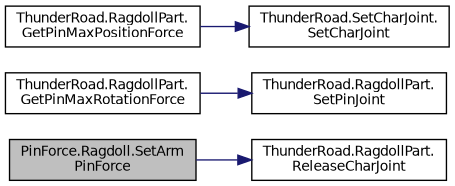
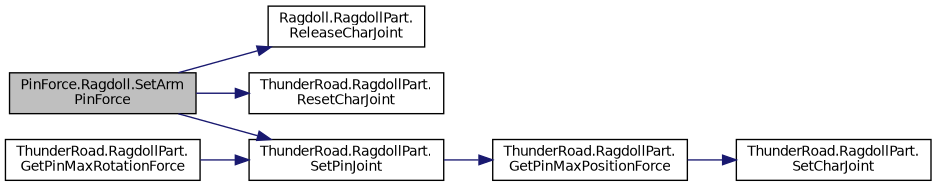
node "ThunderRoad.SetCharJoint. SetCharJoint": label "ThunderRoad.SetCharJoint. SetCharJoint" -> "ThunderRoad.RagdollPart. SetCharJoint"
node "ThunderRoad.RagdollPart. ResetCharJoint": added
edge "PinForce.Ragdoll.SetArm PinForce" -> "ThunderRoad.RagdollPart. SetPinJoint": added
node "ThunderRoad.RagdollPart. ReleaseCharJoint": label "ThunderRoad.RagdollPart. ReleaseCharJoint" -> "Ragdoll.RagdollPart. ReleaseCharJoint"
edge "ThunderRoad.RagdollPart. SetPinJoint" -> "ThunderRoad.RagdollPart. GetPinMaxPositionForce": added
